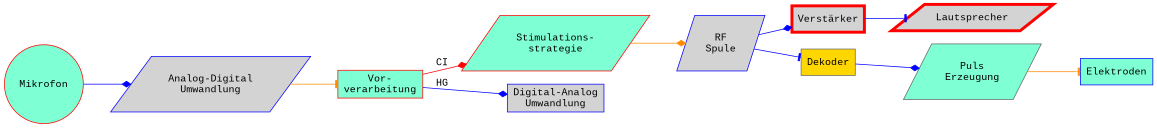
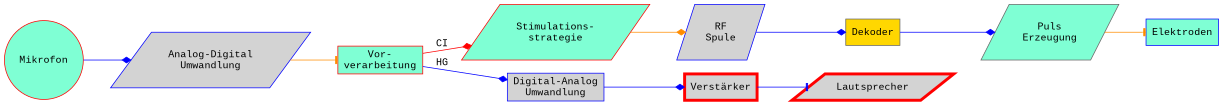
edge "RF Spule" -> "Verstärker": now "Digital-Analog Umwandlung" -> "Verstärker"
edge "RF Spule" -> "Dekoder": arrowhead tee -> diamond
